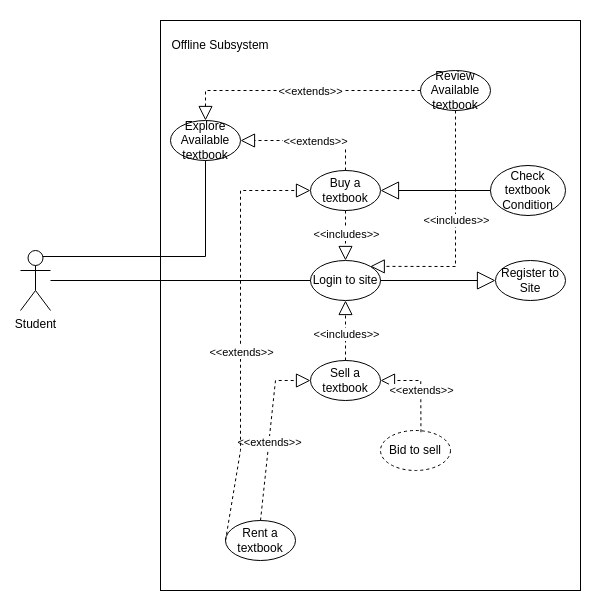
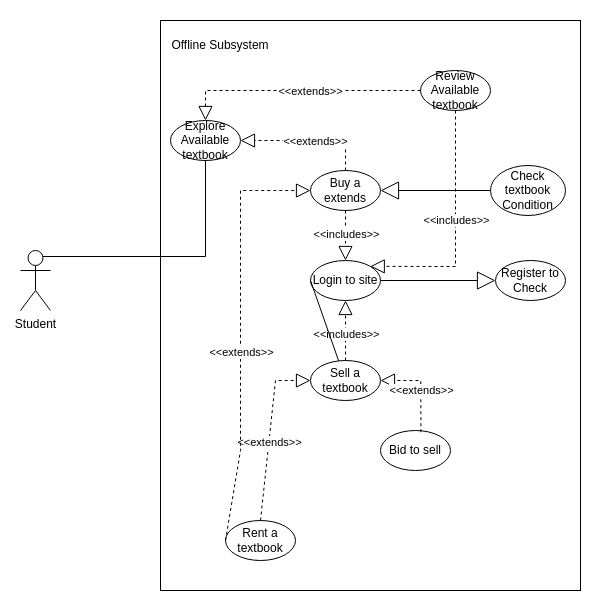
node "Buy a textbook": label "Buy a textbook" -> "Buy a extends"
edge "Student" -- "Login to site": now "Sell a textbook" -- "Login to site"
node "Register to Site": label "Register to Site" -> "Register to Check"
node "Bid to sell": style dashed -> solid
